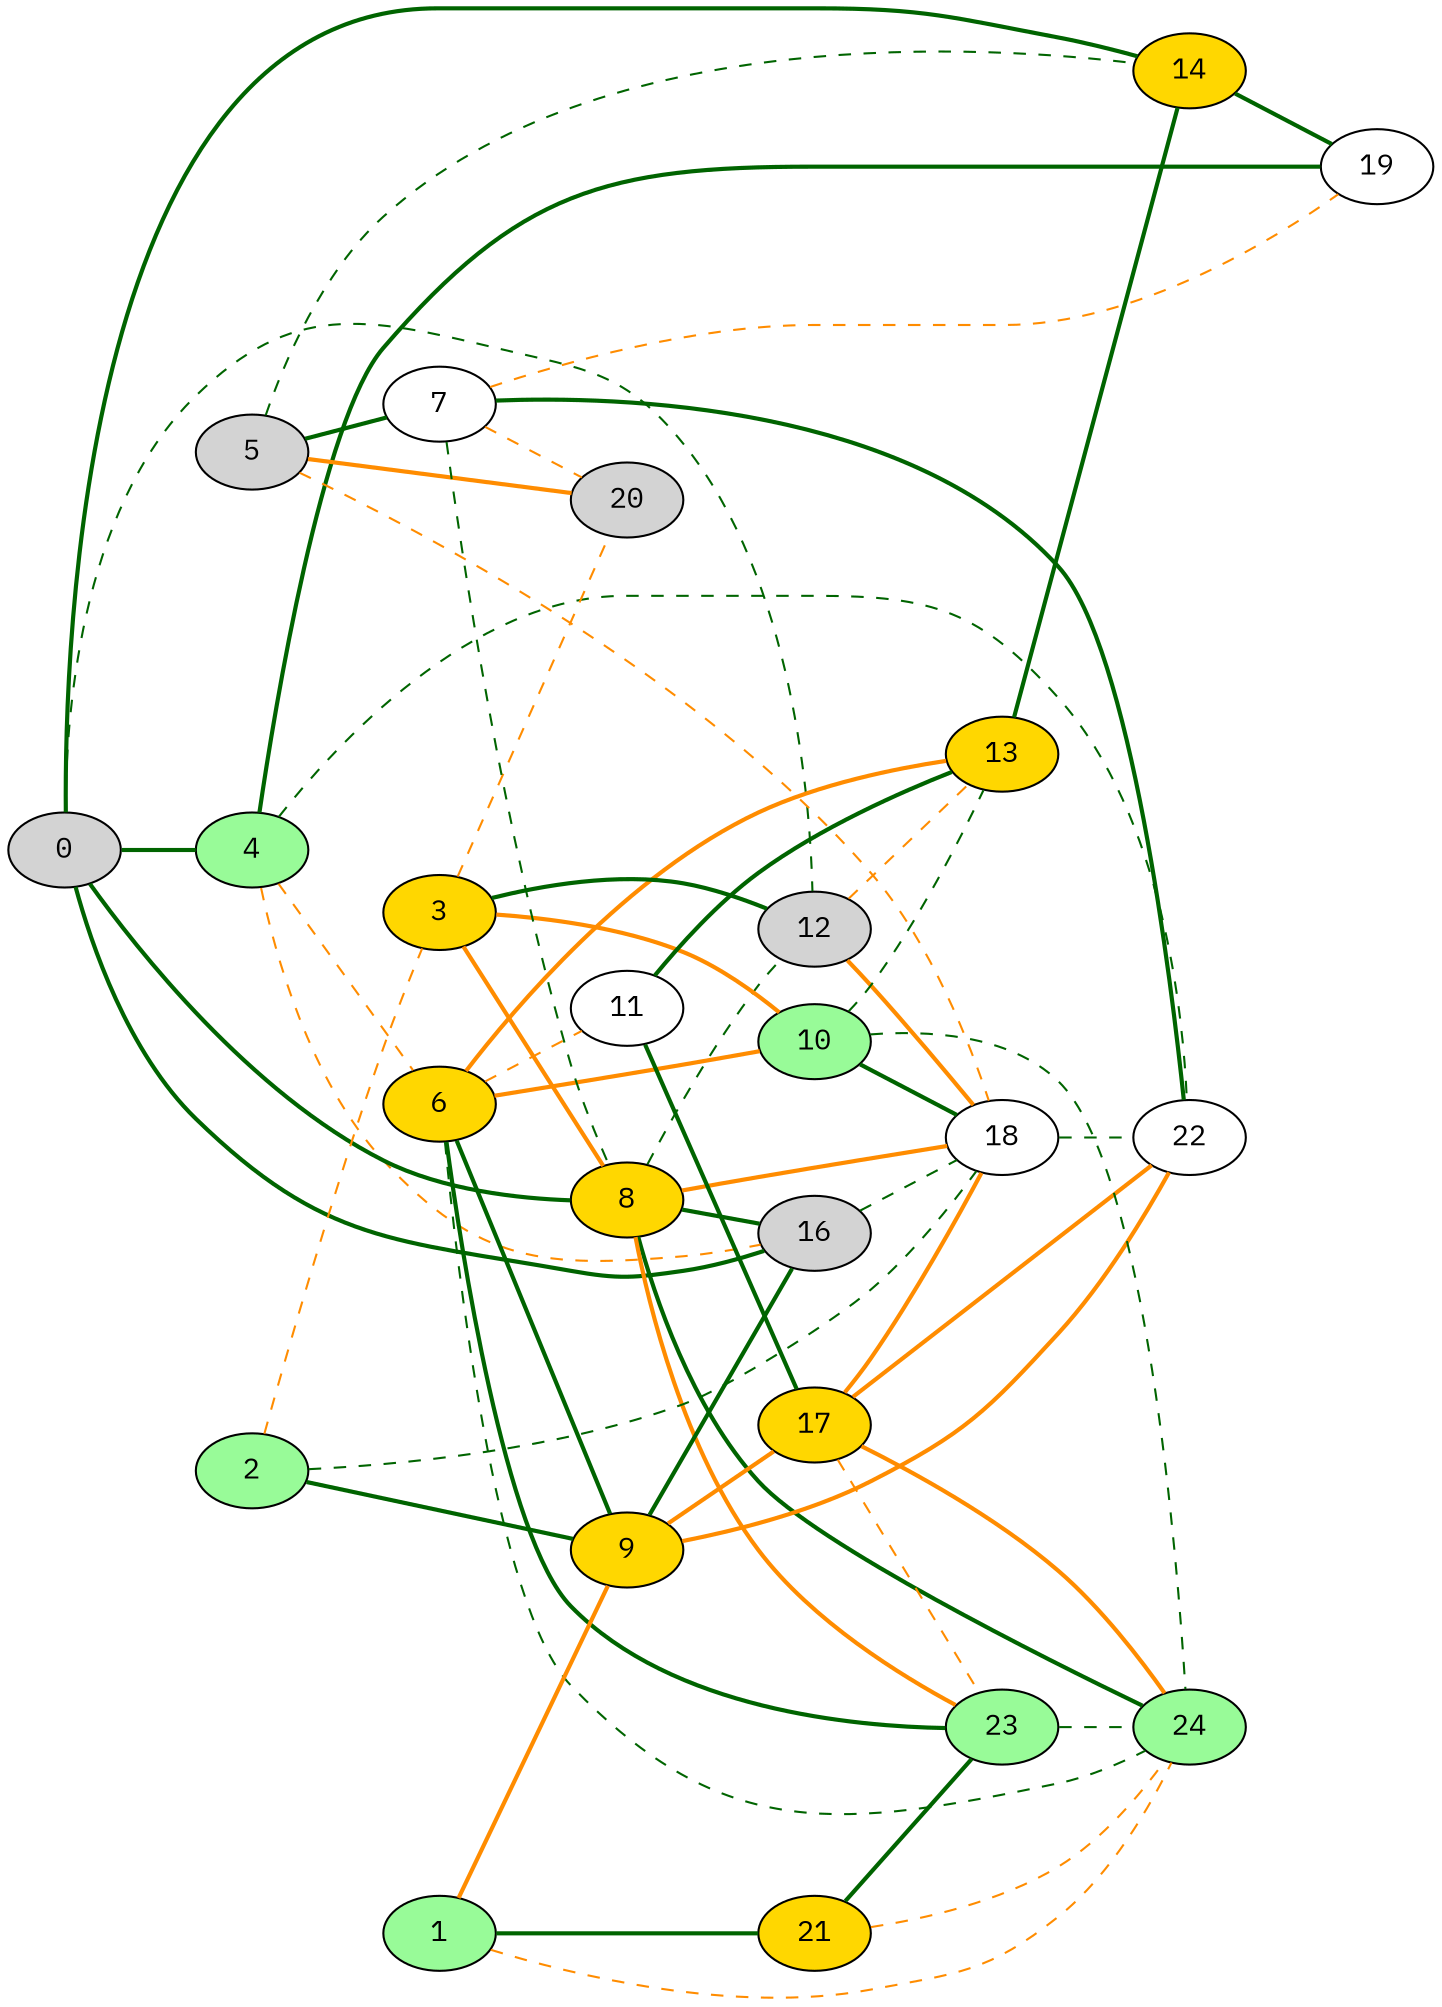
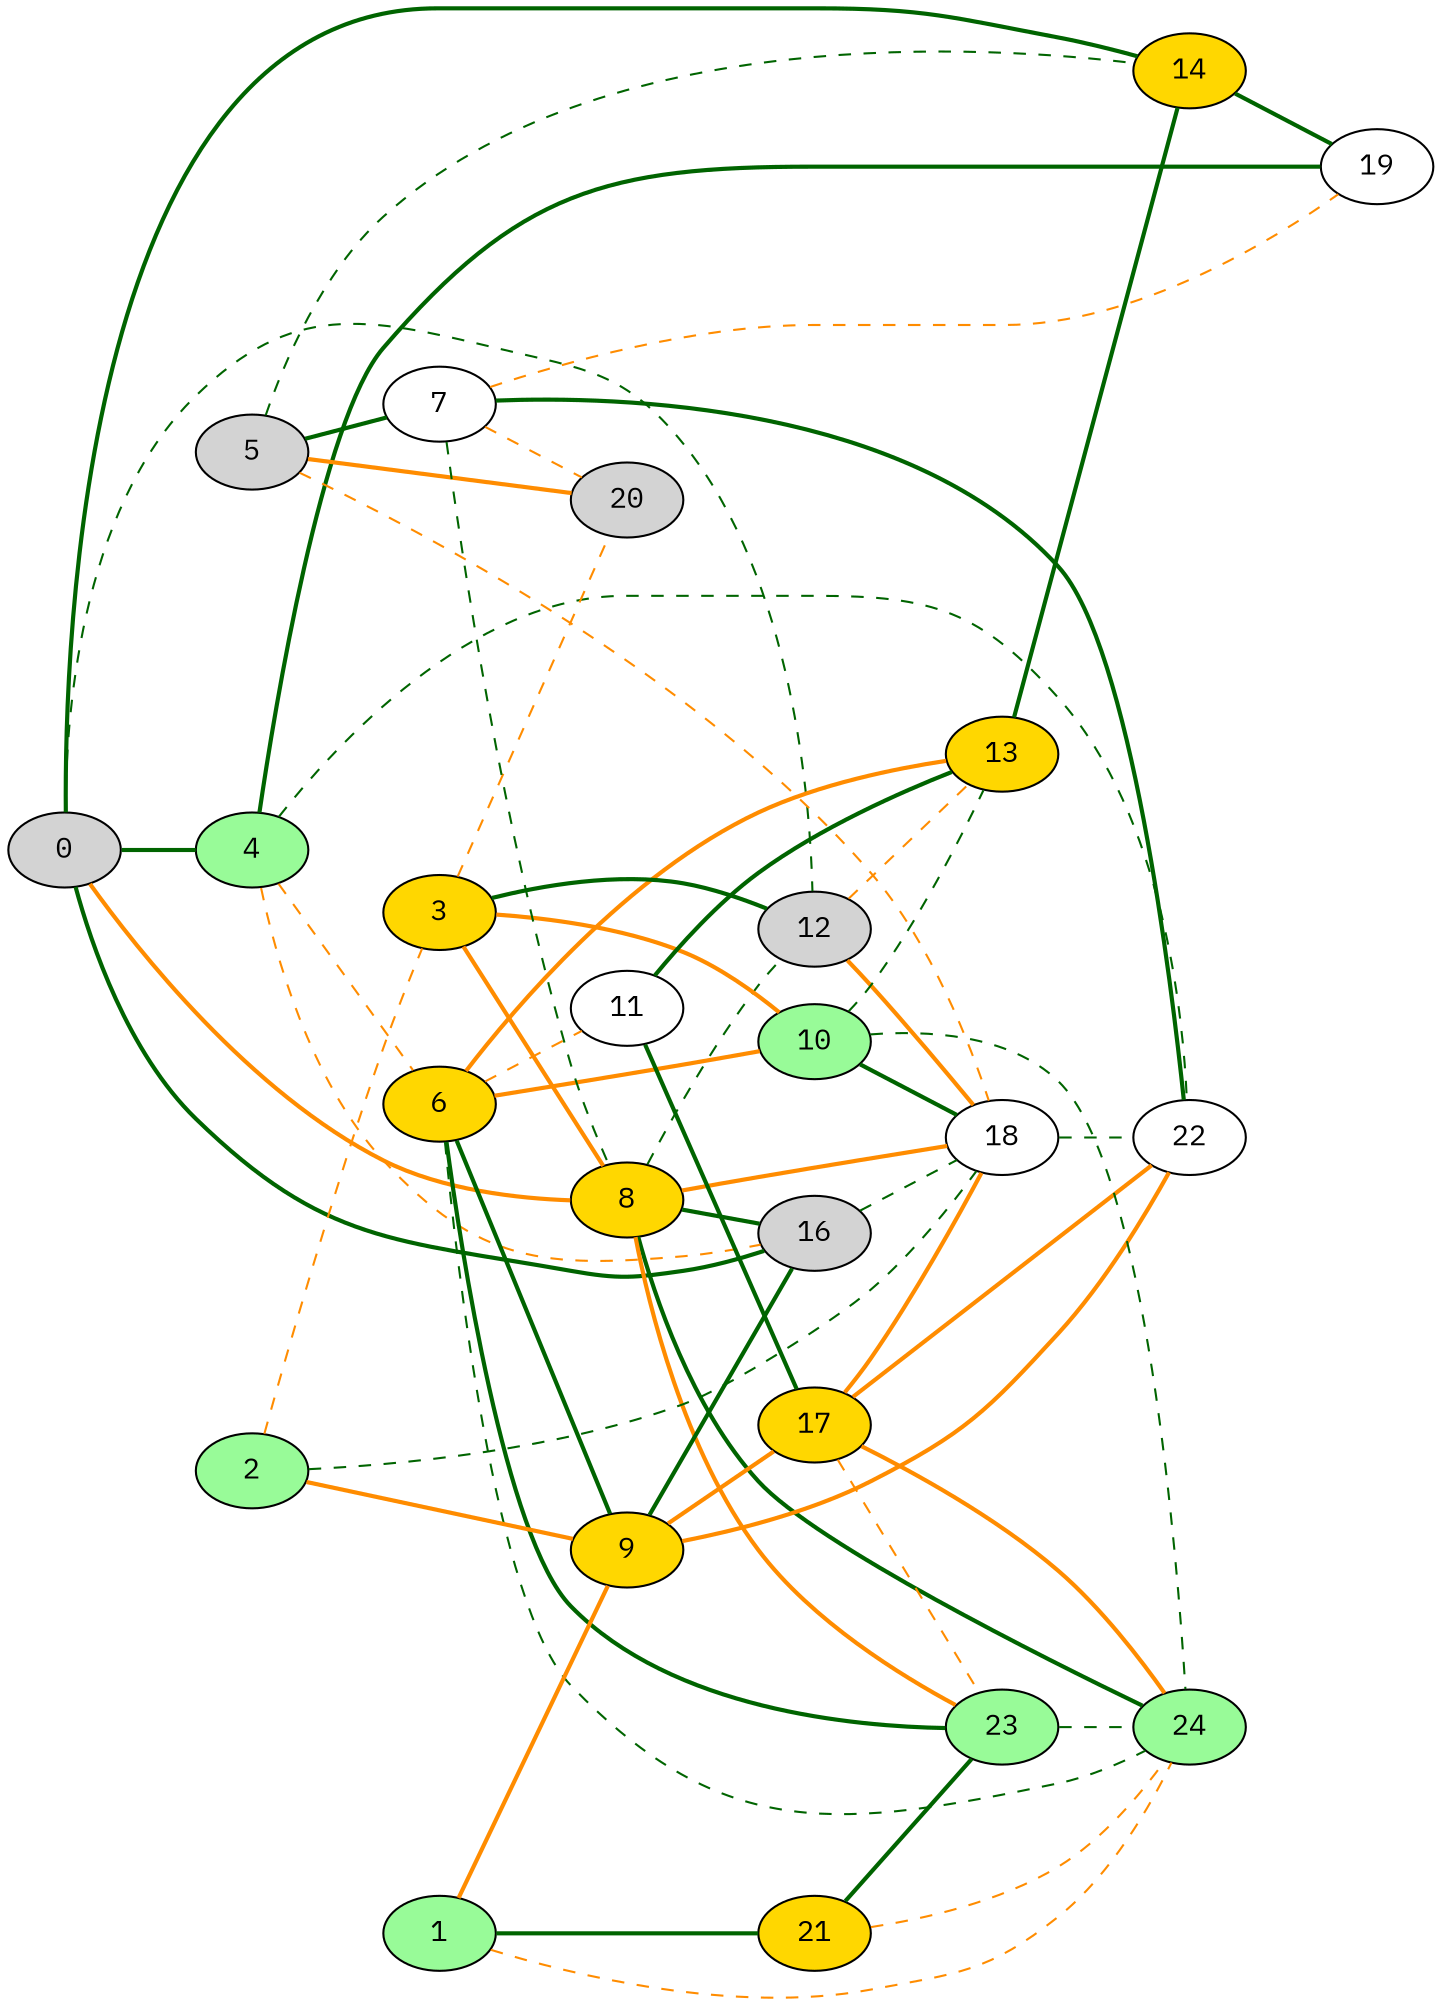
edge "0" -- "8": color darkgreen -> darkorange
edge "2" -- "9": color darkgreen -> darkorange
